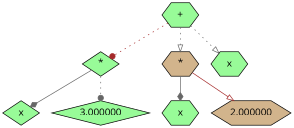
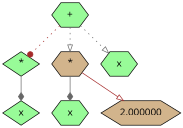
node "3.000000": removed
